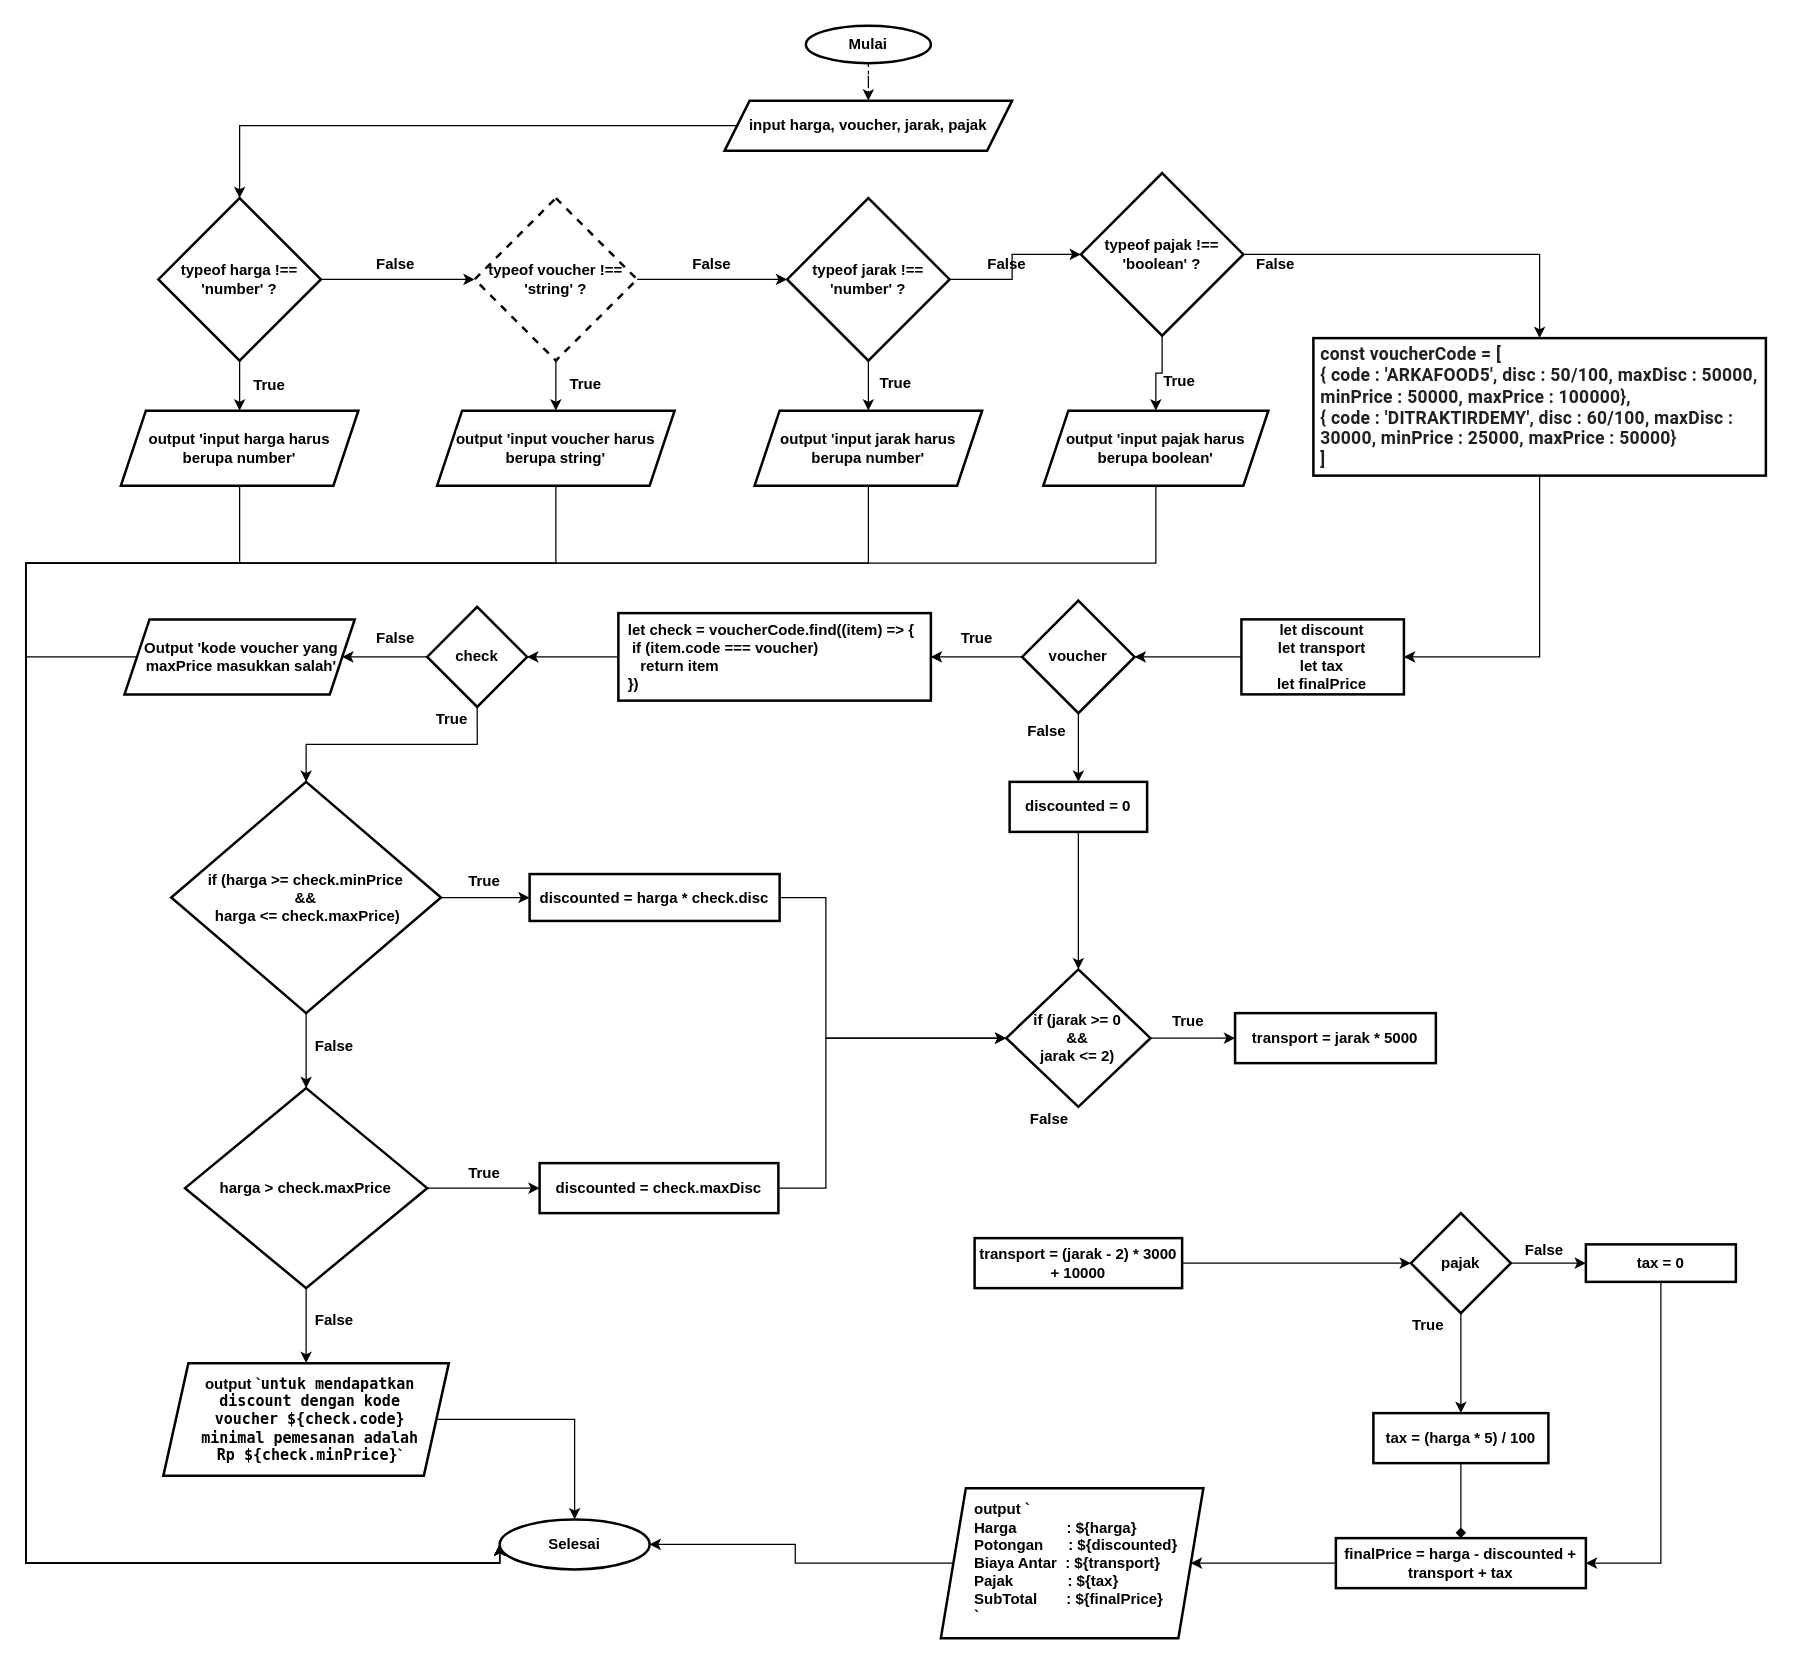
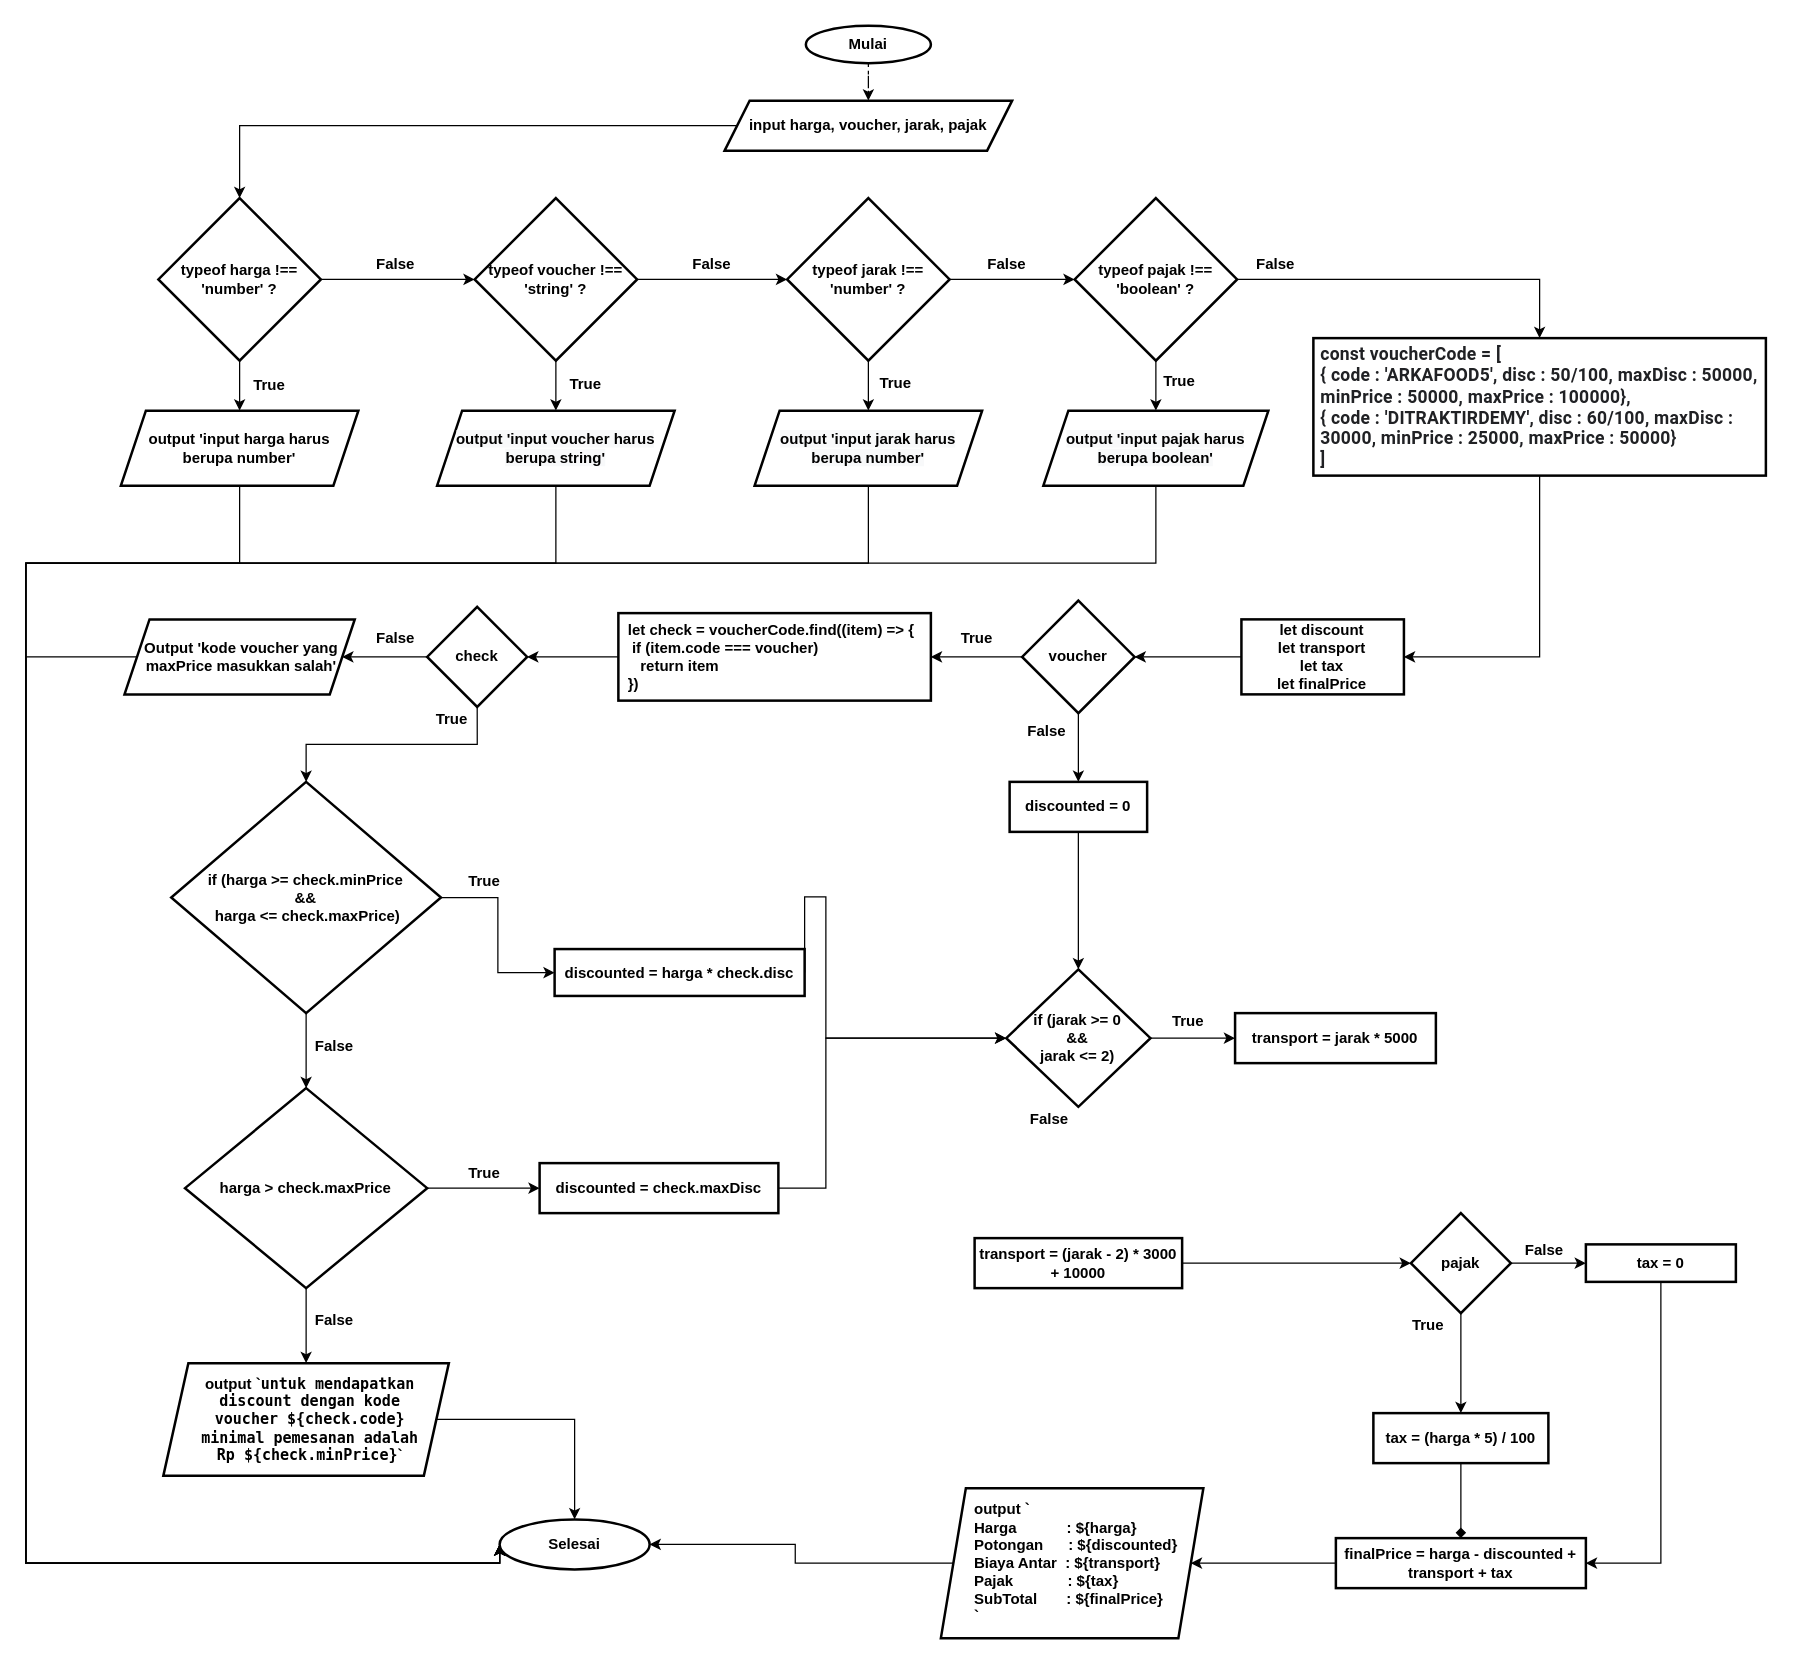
node "typeof pajak !== 'boolean' ?": moved (1162, 254) -> (1156, 279)
node "typeof voucher !== 'string' ?": style dashed -> solid
node "discounted = harga * check.disc": moved (654, 898) -> (679, 973)
